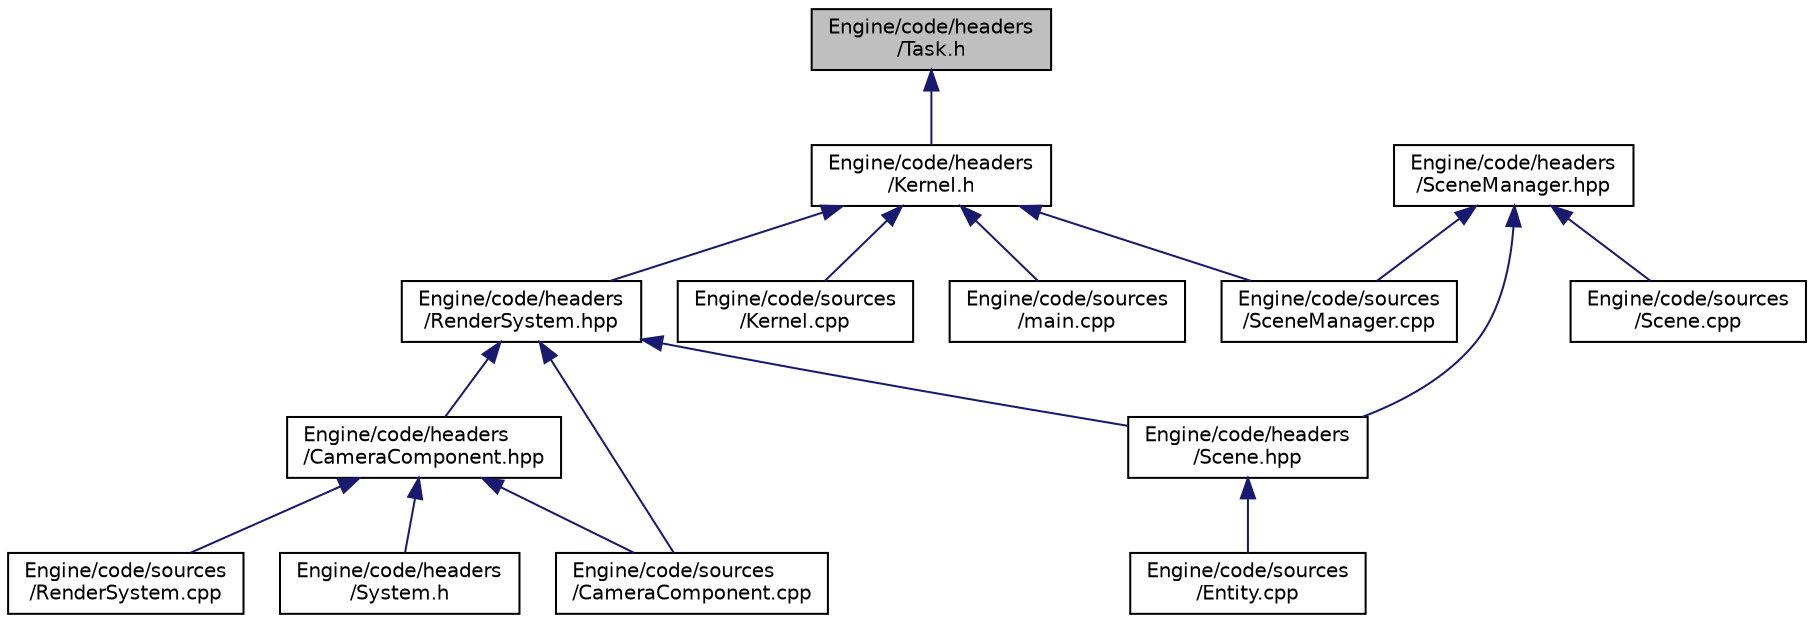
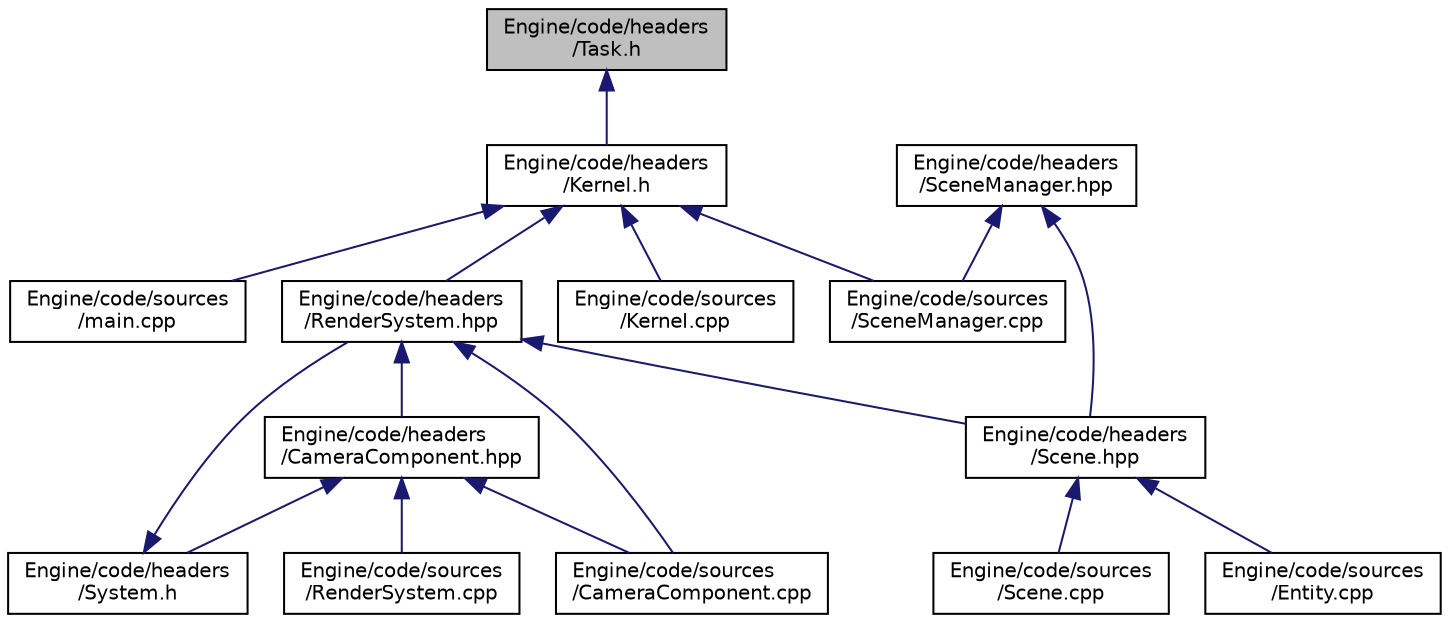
edge "Engine/code/sources /Scene.cpp" -> "Engine/code/headers /SceneManager.hpp": now "Engine/code/sources /Scene.cpp" -> "Engine/code/headers /Scene.hpp"
edge "Engine/code/headers /RenderSystem.hpp" -> "Engine/code/headers /System.h": added
